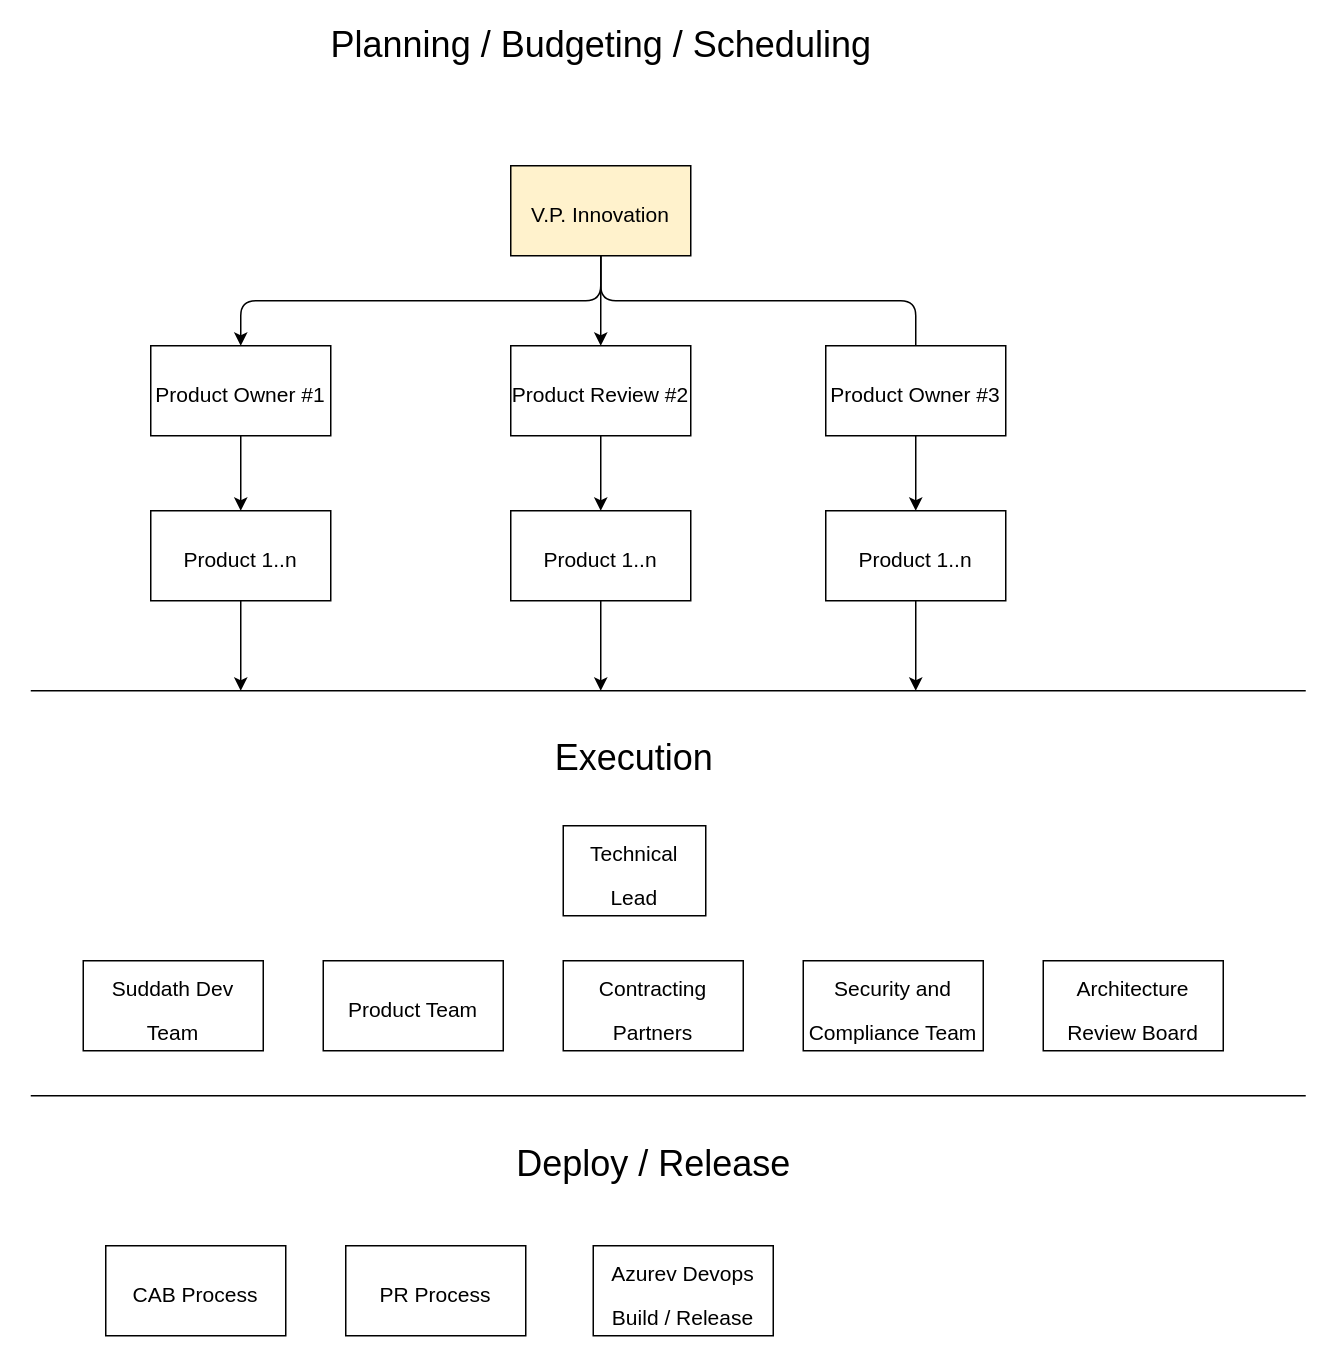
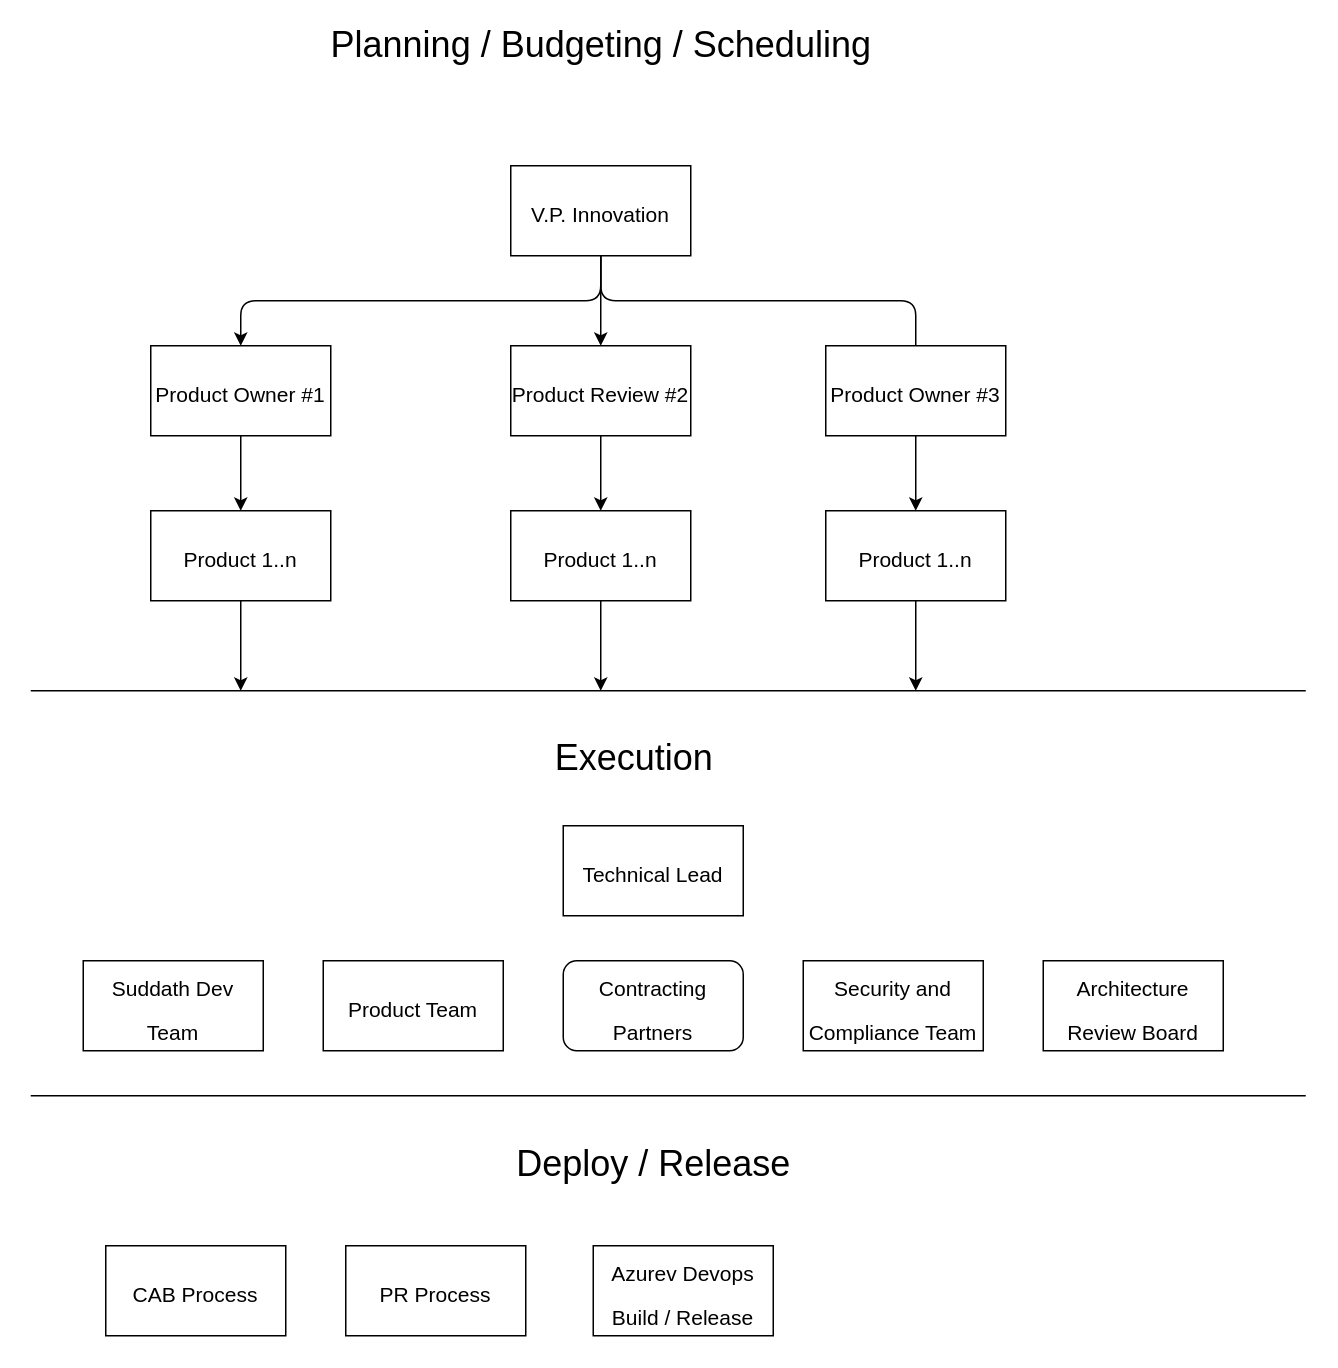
node "V.P. Innovation": fillcolor #fff2cc -> #ffffff
node "Technical Lead": size 143x90 -> 180x90
node "Contracting Partners": shape rectangle -> rounded rectangle
